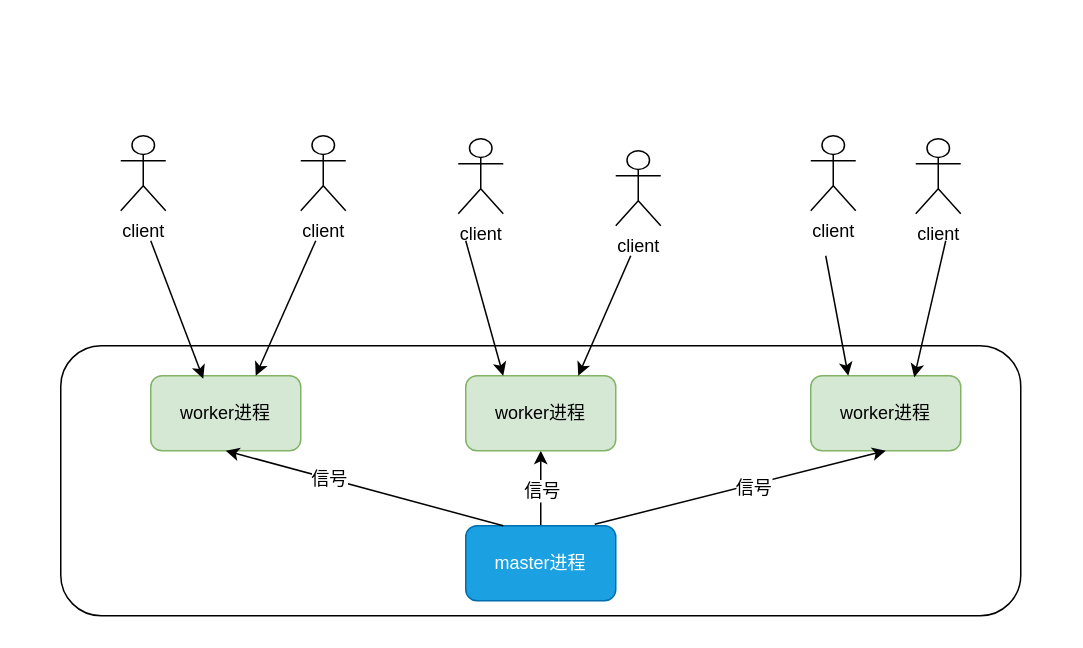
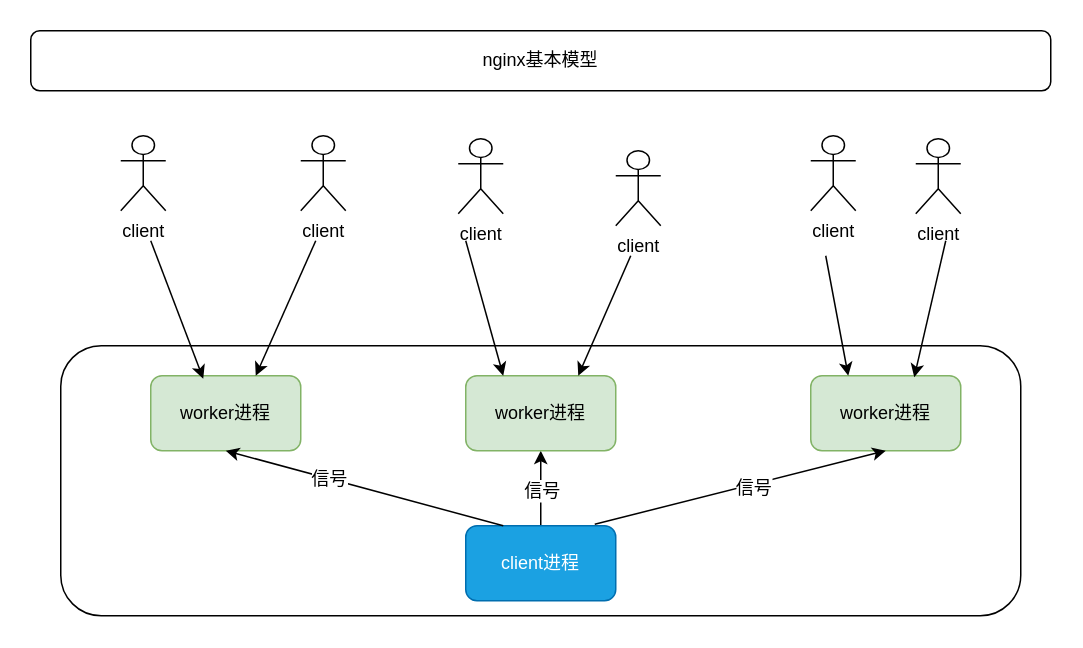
node "nginx基本模型": added
node "master进程": label "master进程" -> "client进程"
